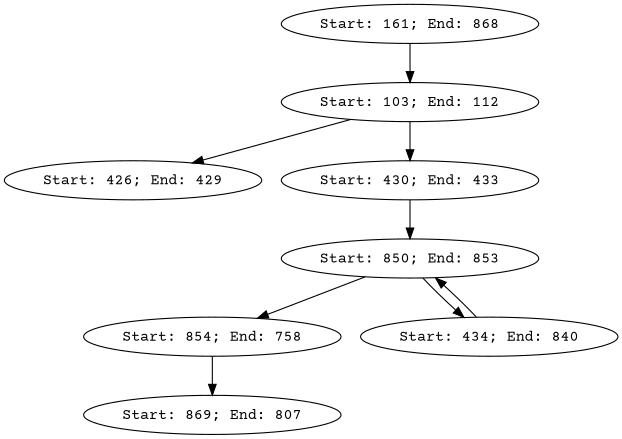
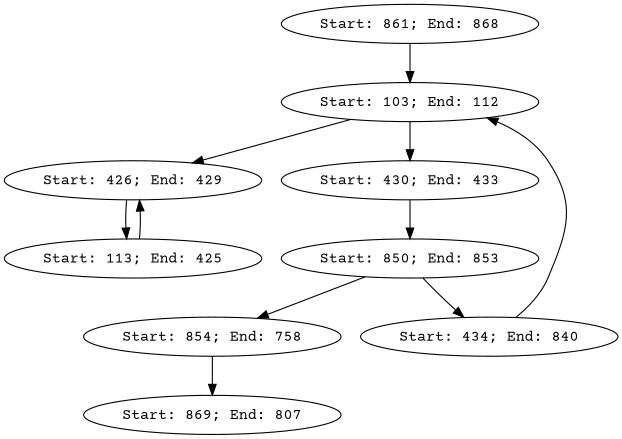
node "Start: 161; End: 868": label "Start: 161; End: 868" -> "Start: 861; End: 868"
node "Start: 113; End: 425": added
edge "Start: 434; End: 840" -> "Start: 850; End: 853": now "Start: 434; End: 840" -> "Start: 103; End: 112"
